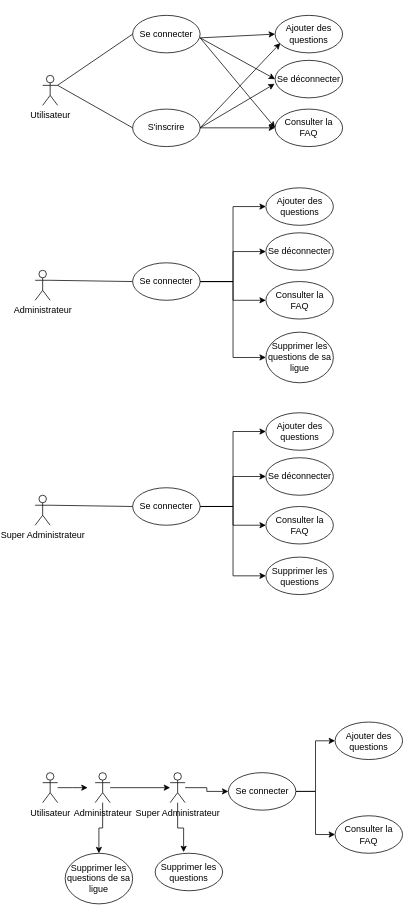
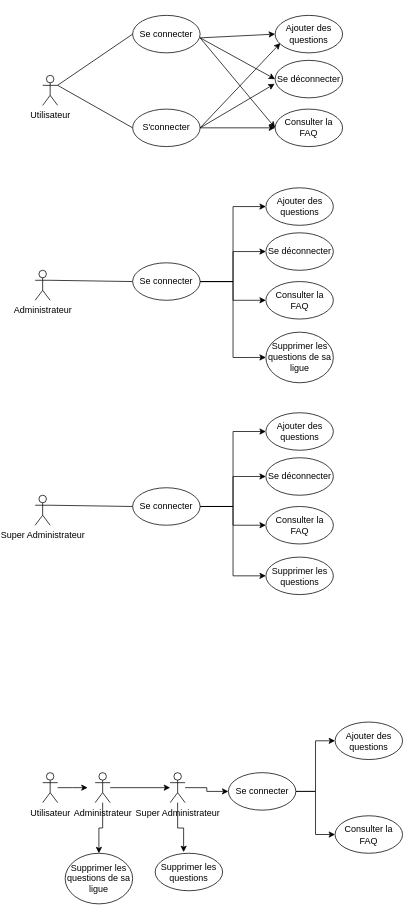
node "S'inscrire": label "S'inscrire" -> "S'connecter"
